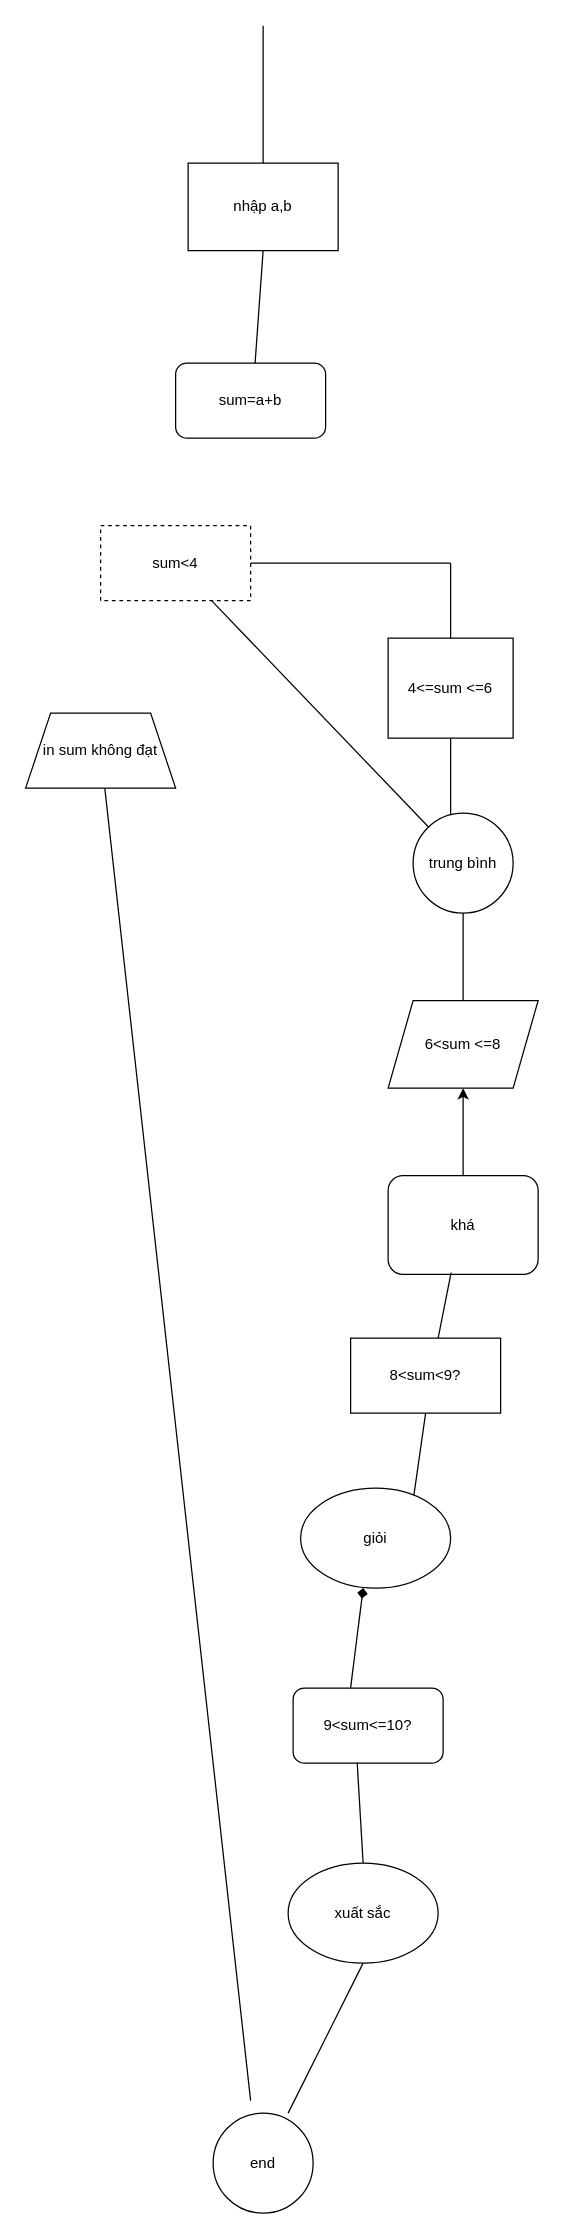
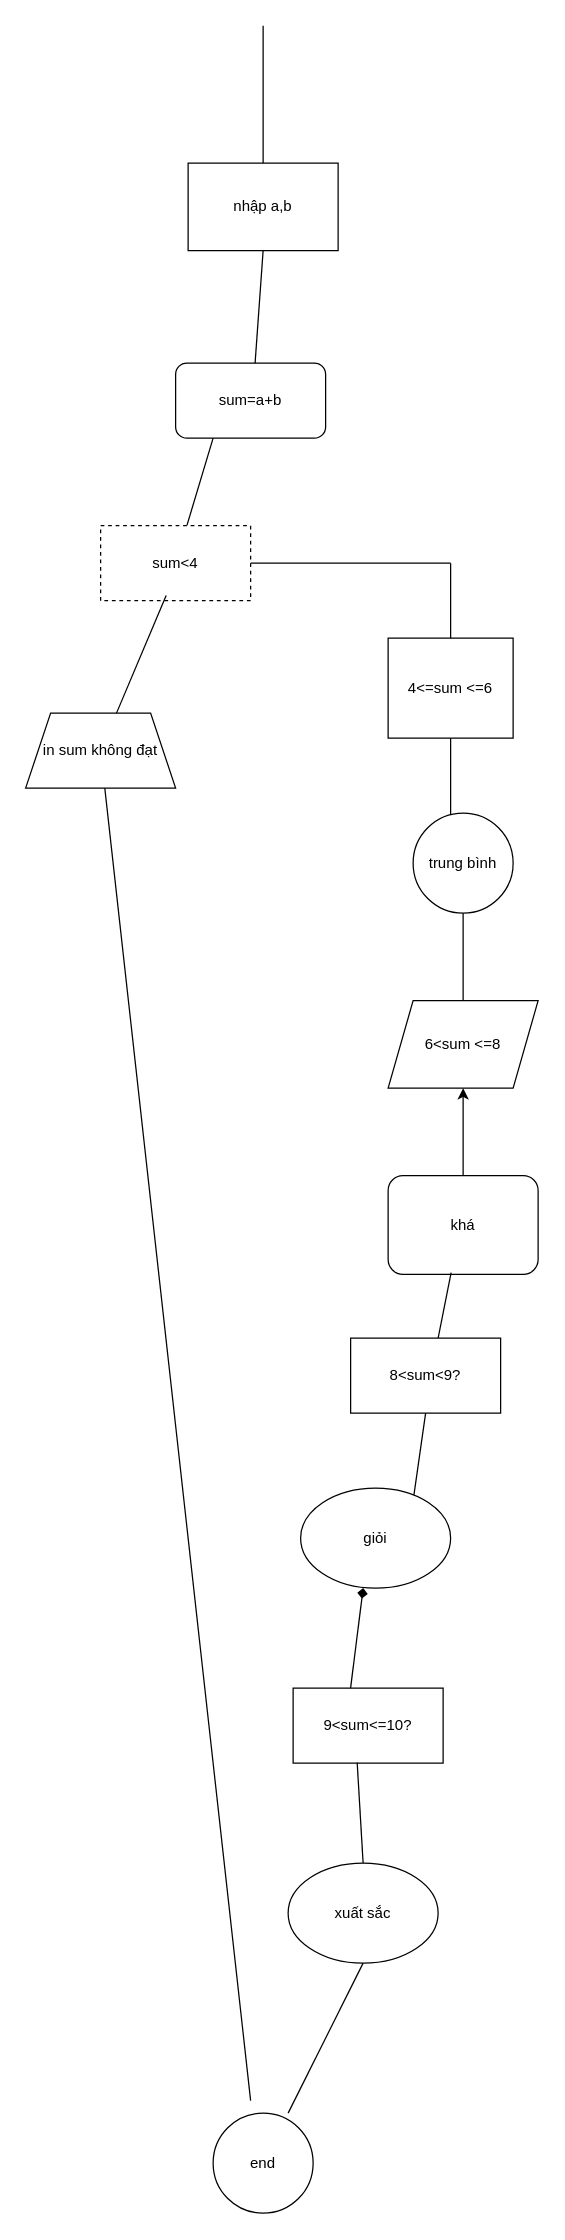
edge "sum<4" -- "in sum không đạt": added
edge "sum<4" -- "trung bình": now "sum<4" -- "sum=a+b"
node "9<sum<=10?": shape rounded rectangle -> rectangle
